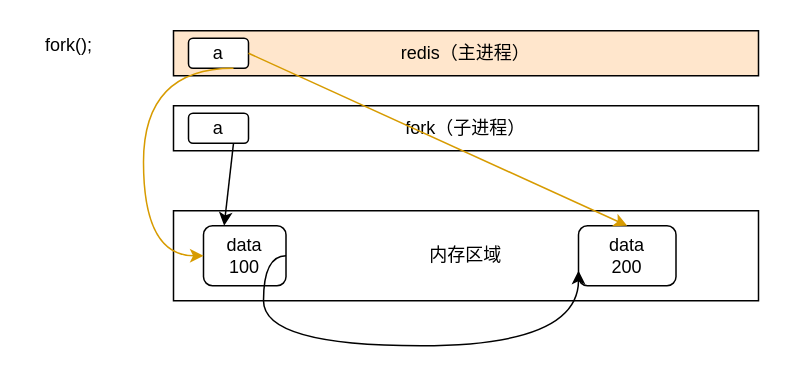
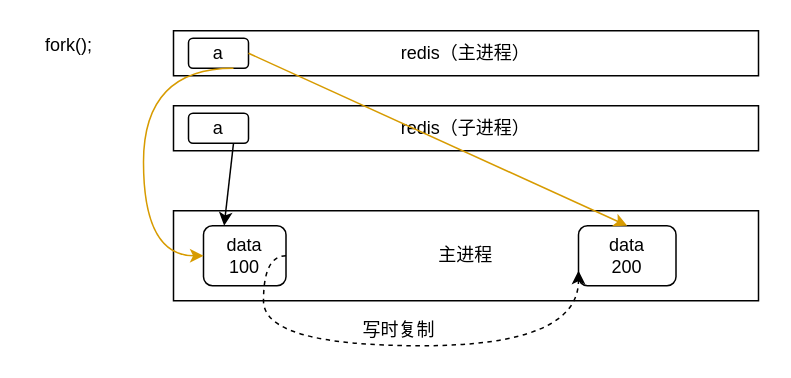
node "redis（主进程）": fillcolor #ffe6cc -> #ffffff
node "fork（子进程）": label "fork（子进程）" -> "redis（子进程）"
node "内存区域": label "内存区域" -> "主进程"
node "写时复制": added
edge "data 100" -> "data 200": style solid -> dashed
